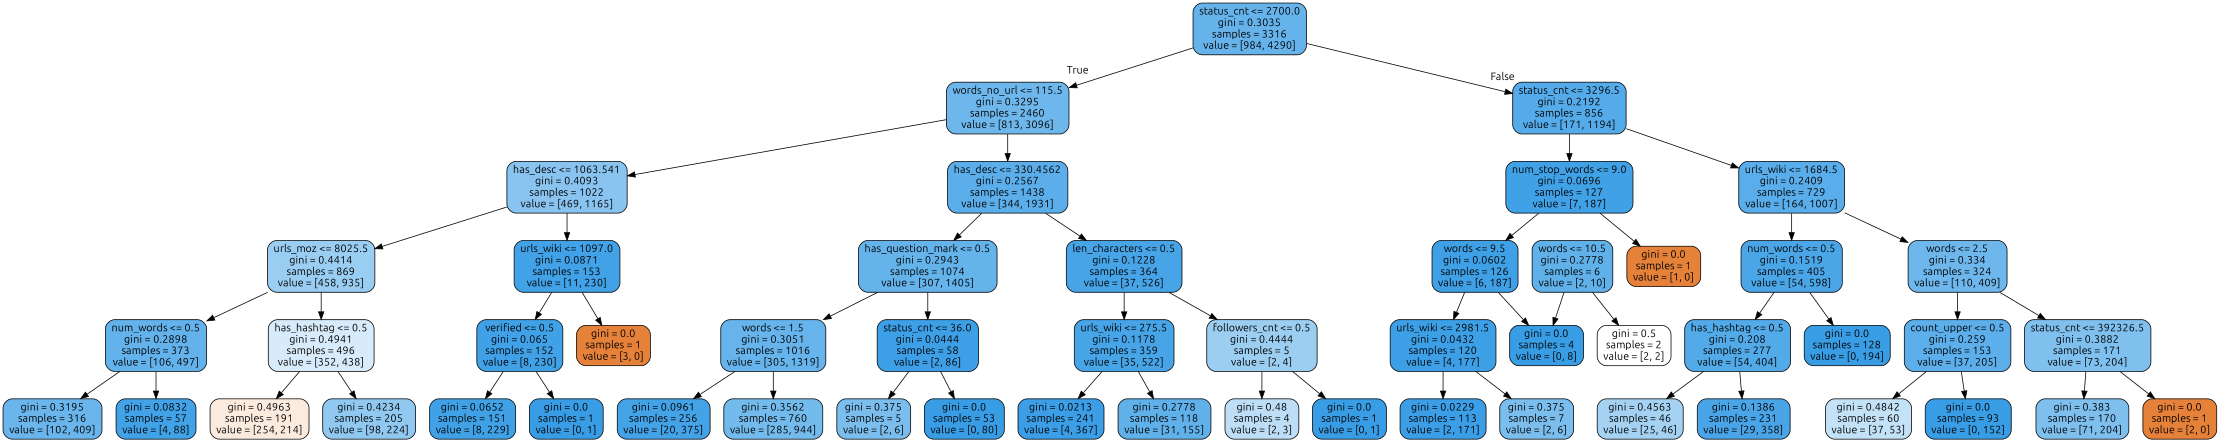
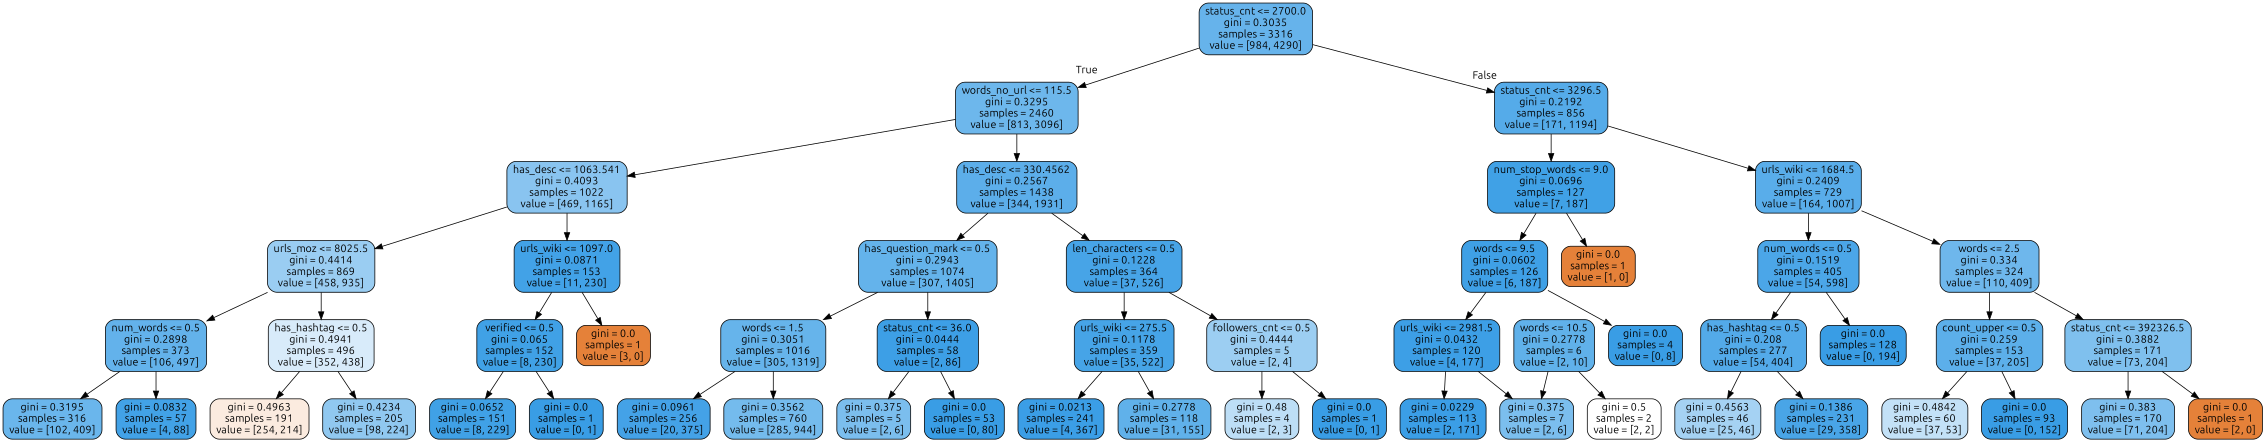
edge "words <= 10.5 gini = 0.2778 samples = 6 value = [2, 10]" -> "gini = 0.0 samples = 4 value = [0, 8]": now "words <= 10.5 gini = 0.2778 samples = 6 value = [2, 10]" -> "gini = 0.375 samples = 7 value = [2, 6]"
